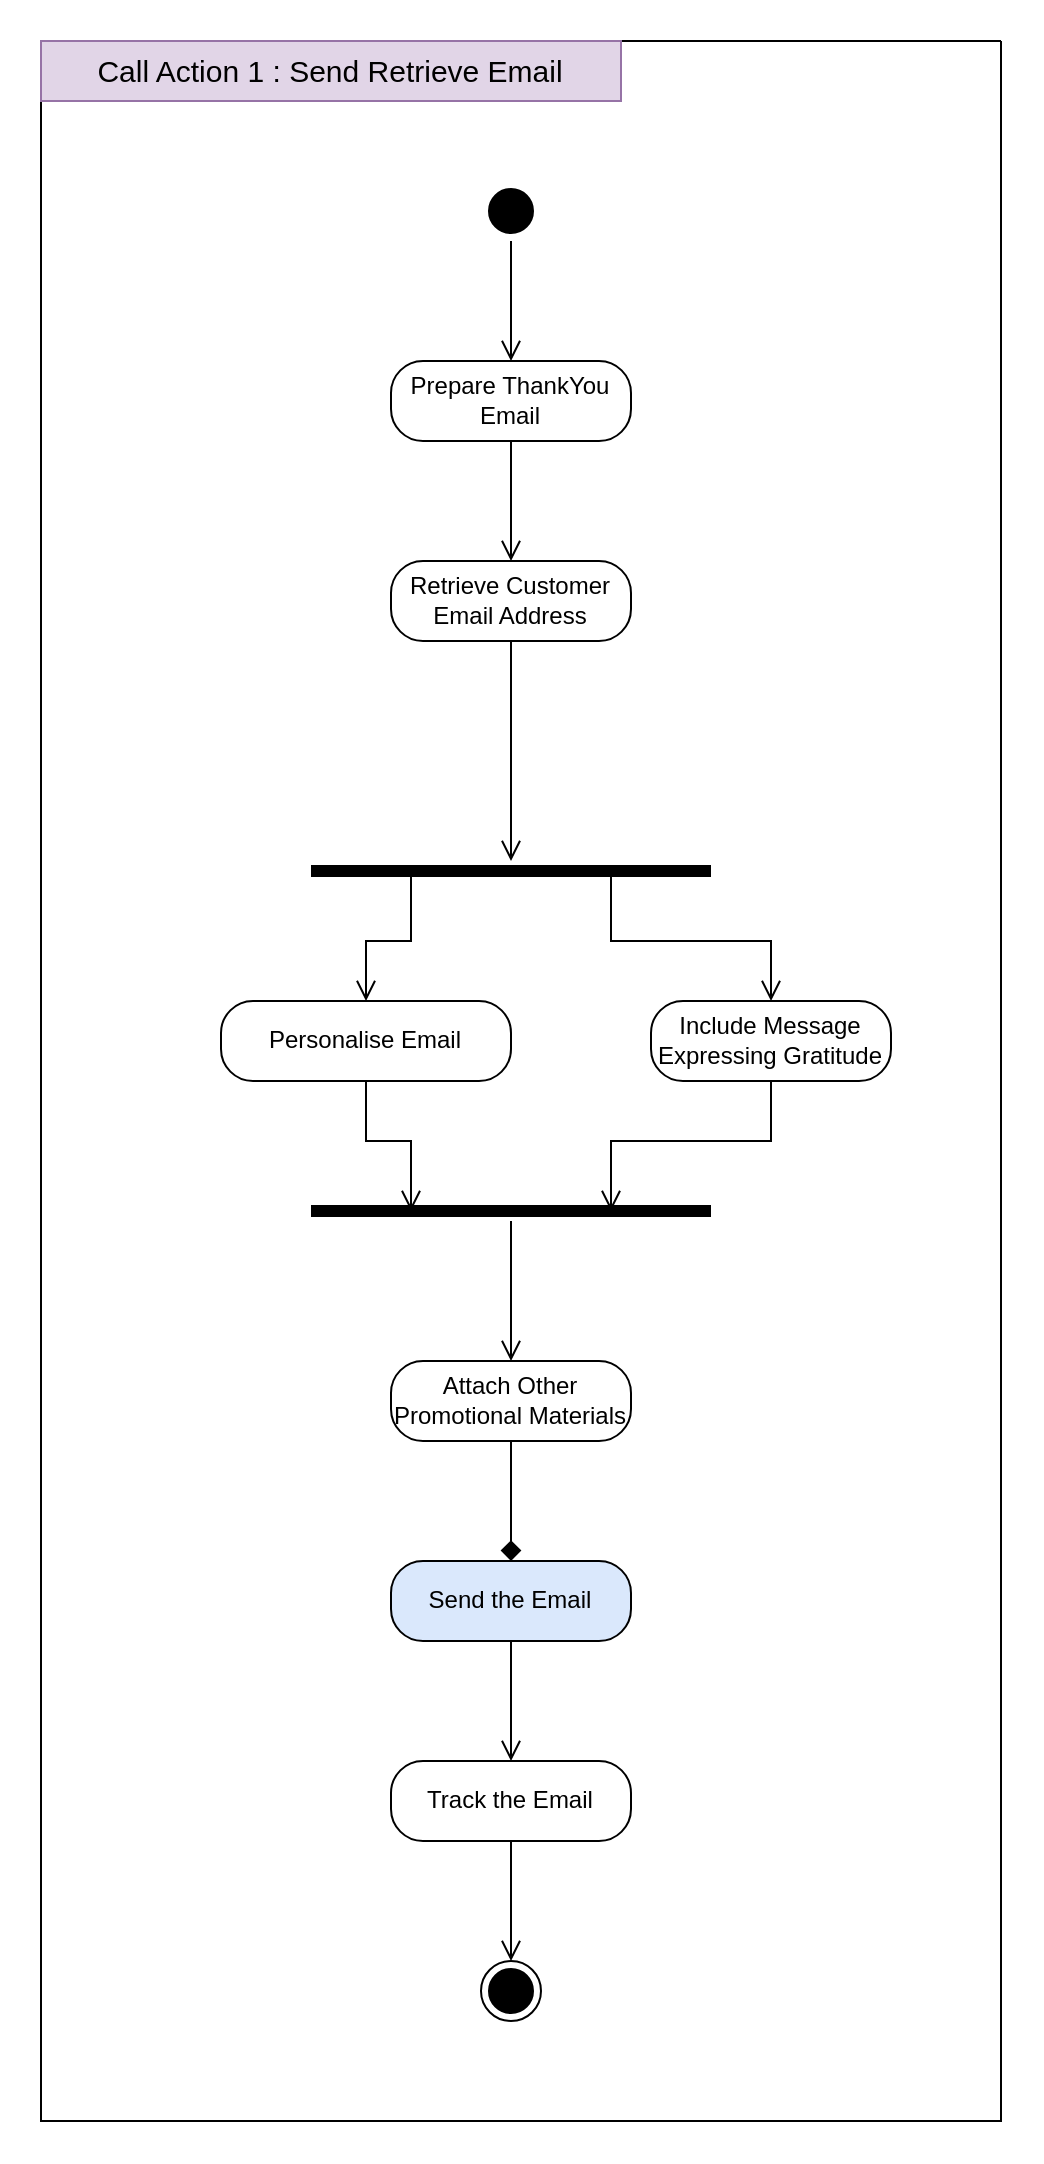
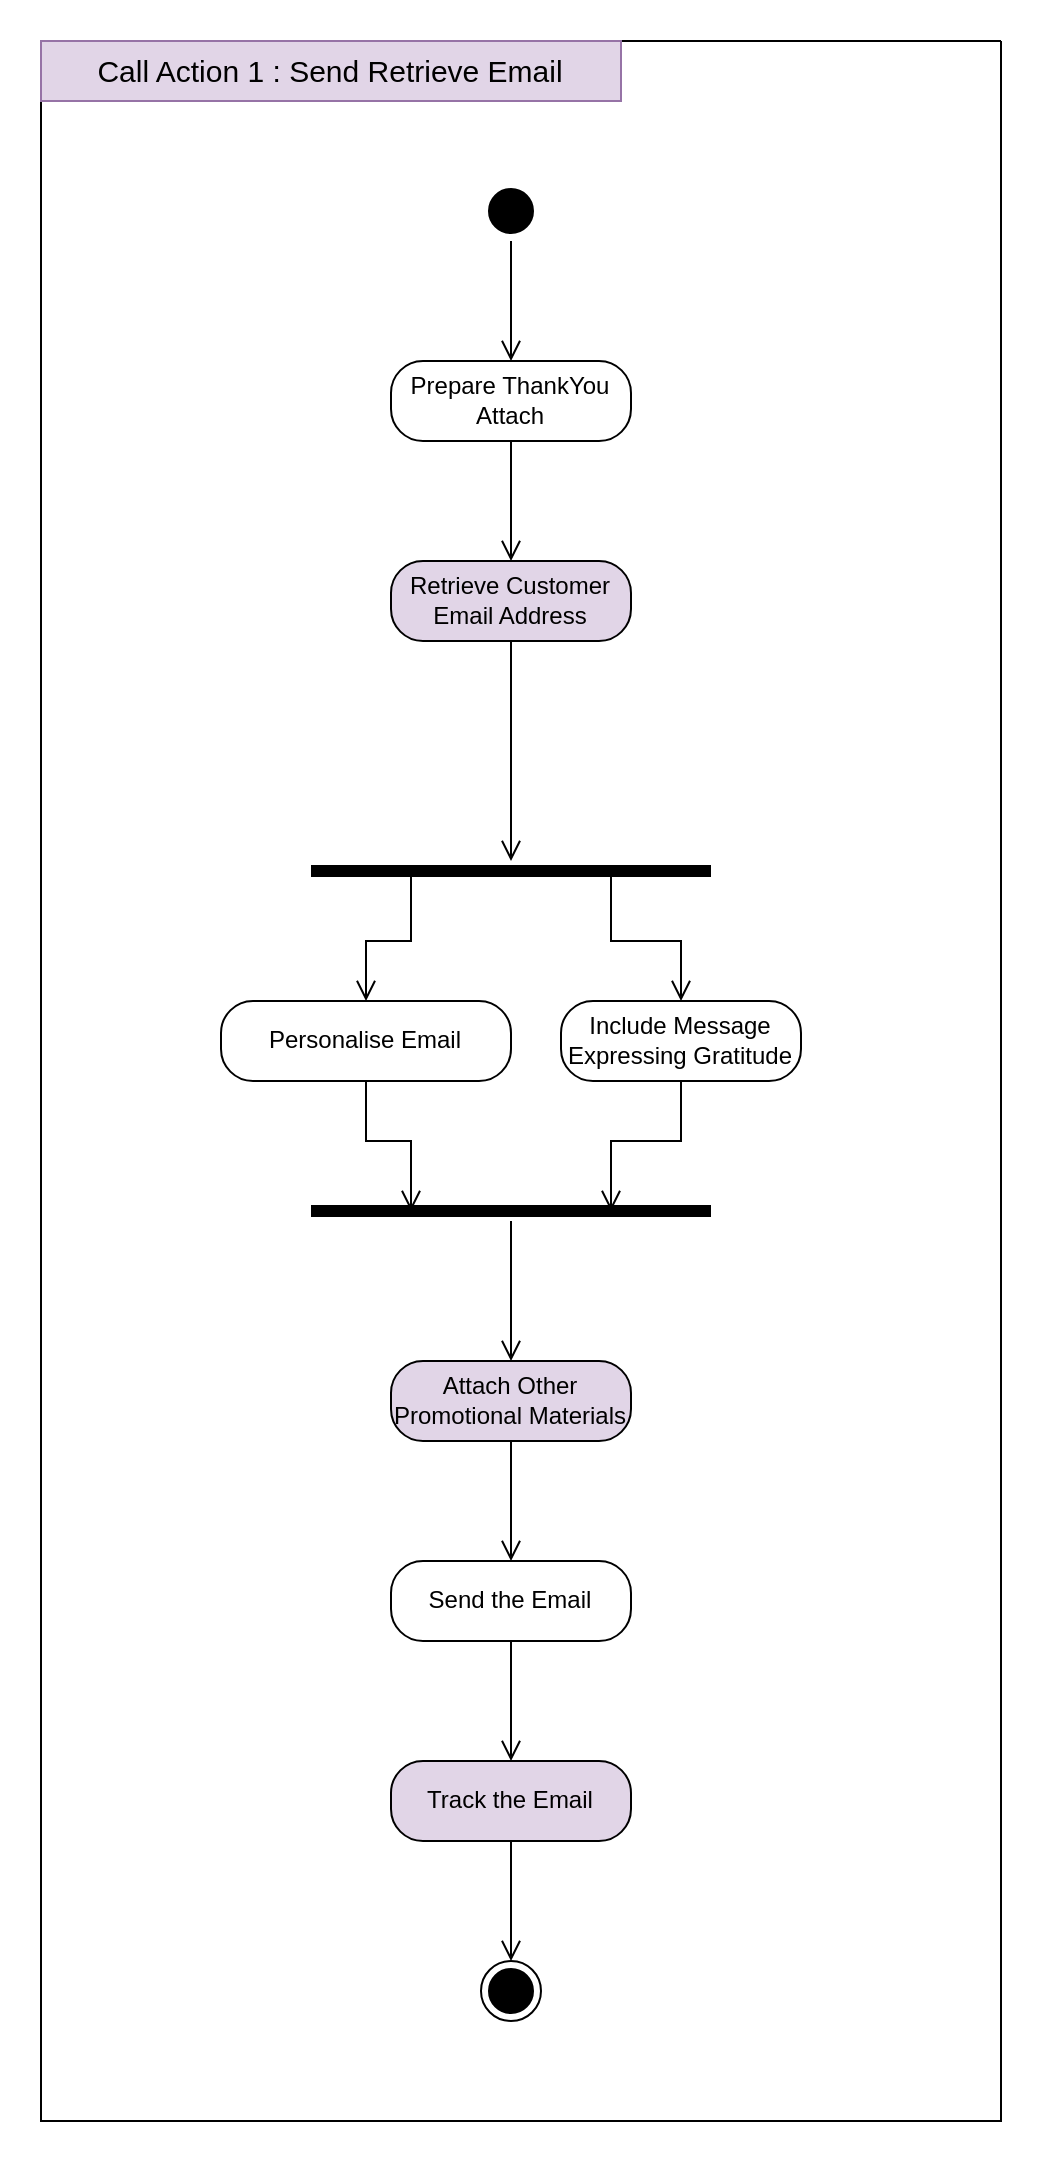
node "Prepare ThankYou Email": label "Prepare ThankYou Email" -> "Prepare ThankYou Attach"
node "Retrieve Customer Email Address": fillcolor #ffffff -> #e1d5e7
node "Include Message Expressing Gratitude": moved (771, 1041) -> (681, 1041)
node "Attach Other Promotional Materials": fillcolor #ffffff -> #e1d5e7
edge "Attach Other Promotional Materials" -> "Send the Email": arrowhead diamond -> open
node "Send the Email": fillcolor #dae8fc -> #ffffff
node "Track the Email": fillcolor #ffffff -> #e1d5e7
